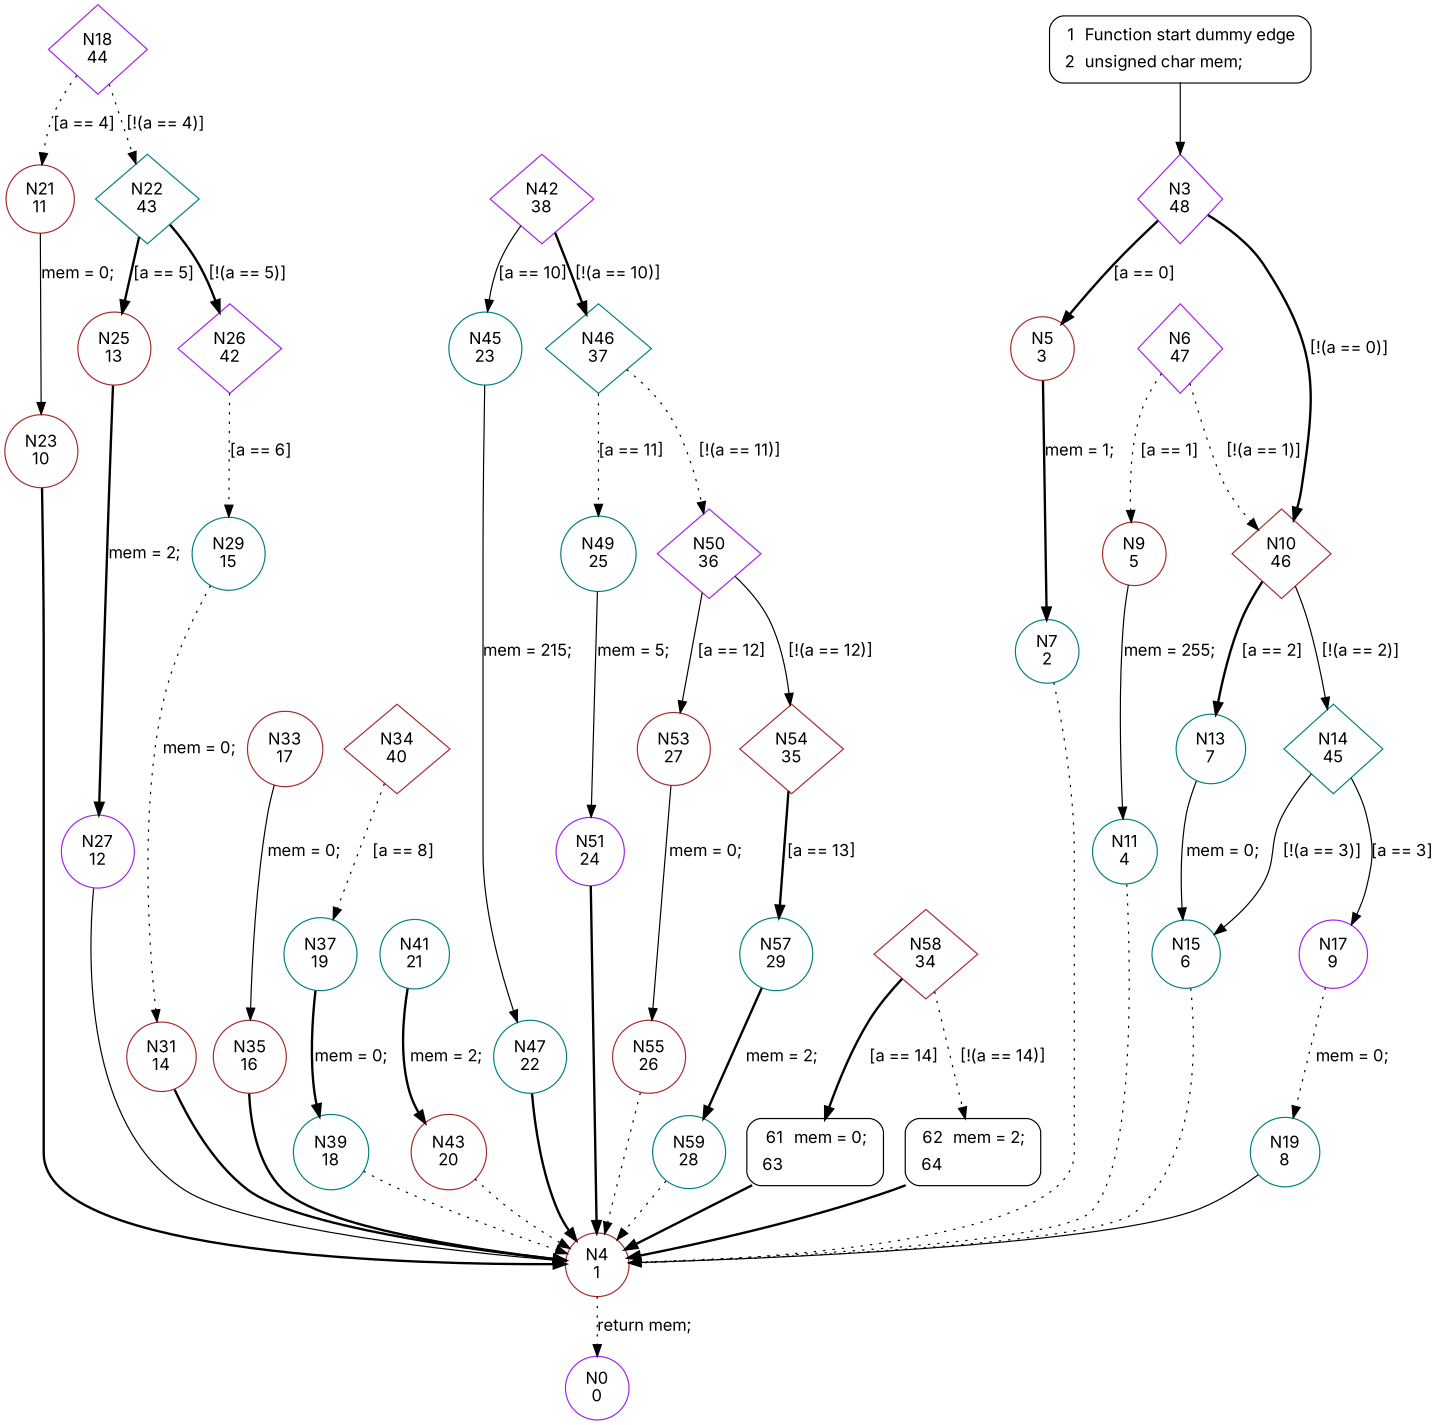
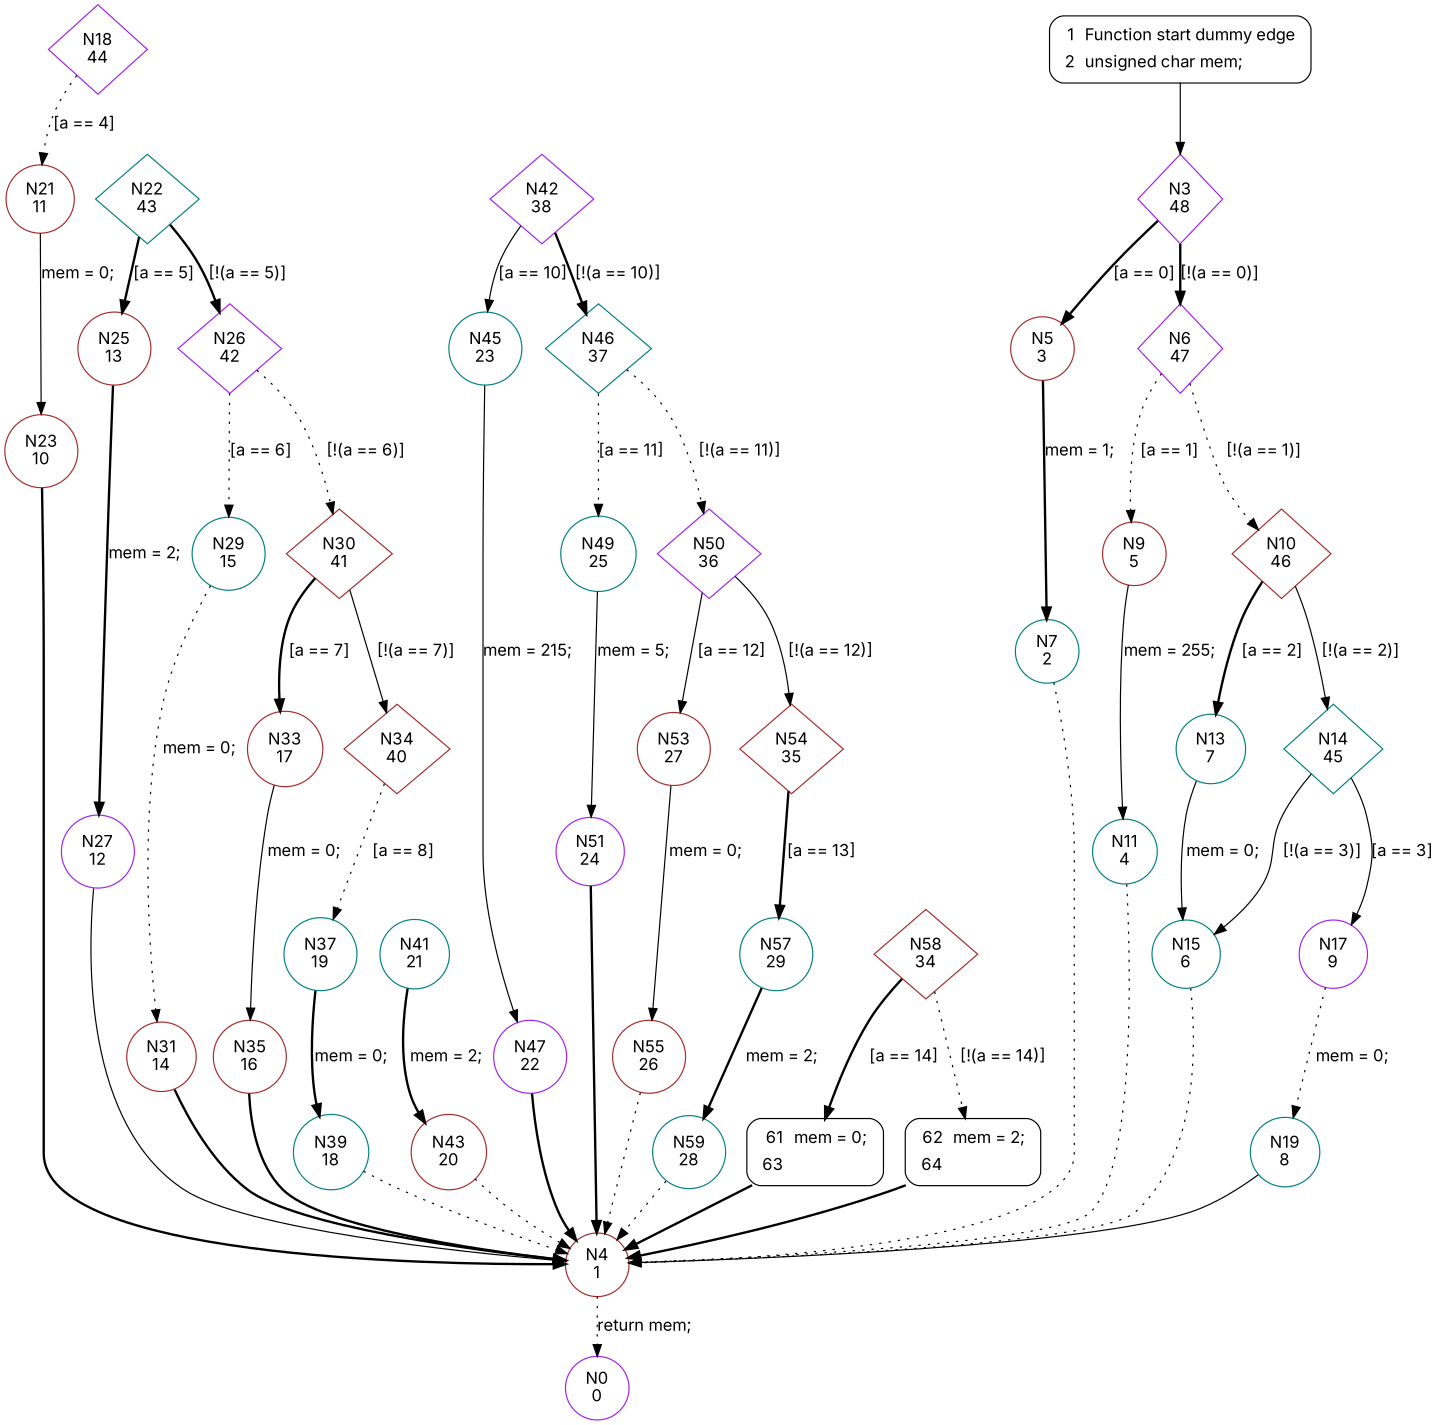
edge "N18 44" -> "N22 43": removed, label "[!(a == 4)]"
edge "N3 48" -> "N10 46": now "N3 48" -> "N6 47"
node "N30 41": added
node "N47 22": color teal -> purple
